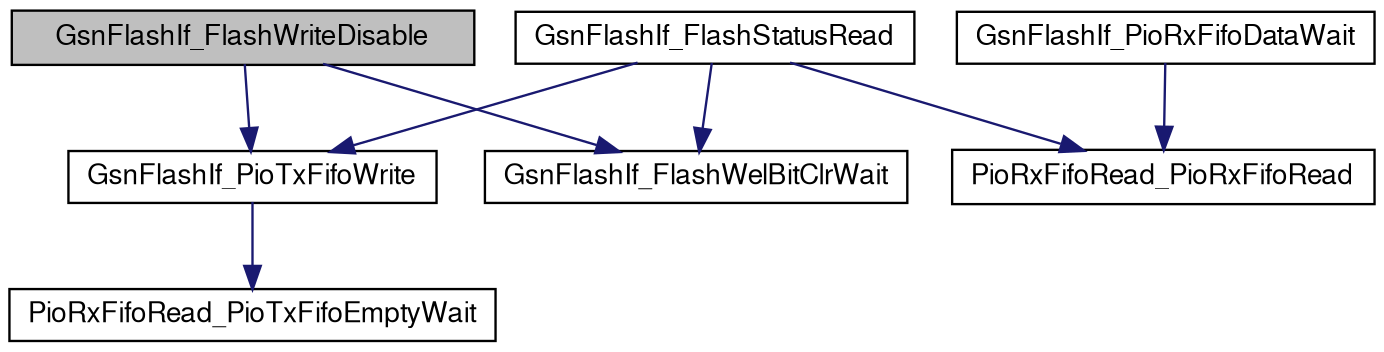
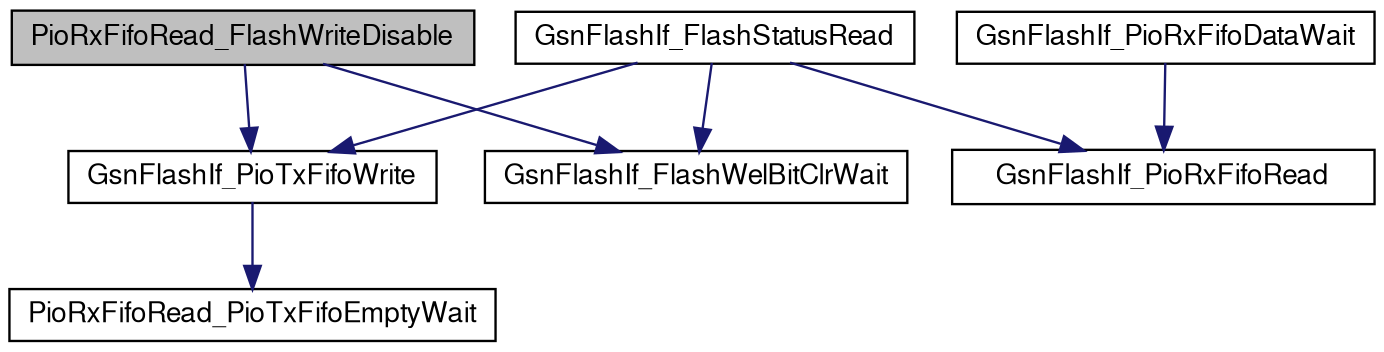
node "GsnFlashIf_FlashWriteDisable": label "GsnFlashIf_FlashWriteDisable" -> "PioRxFifoRead_FlashWriteDisable"
node "PioRxFifoRead_PioRxFifoRead": label "PioRxFifoRead_PioRxFifoRead" -> "GsnFlashIf_PioRxFifoRead"
